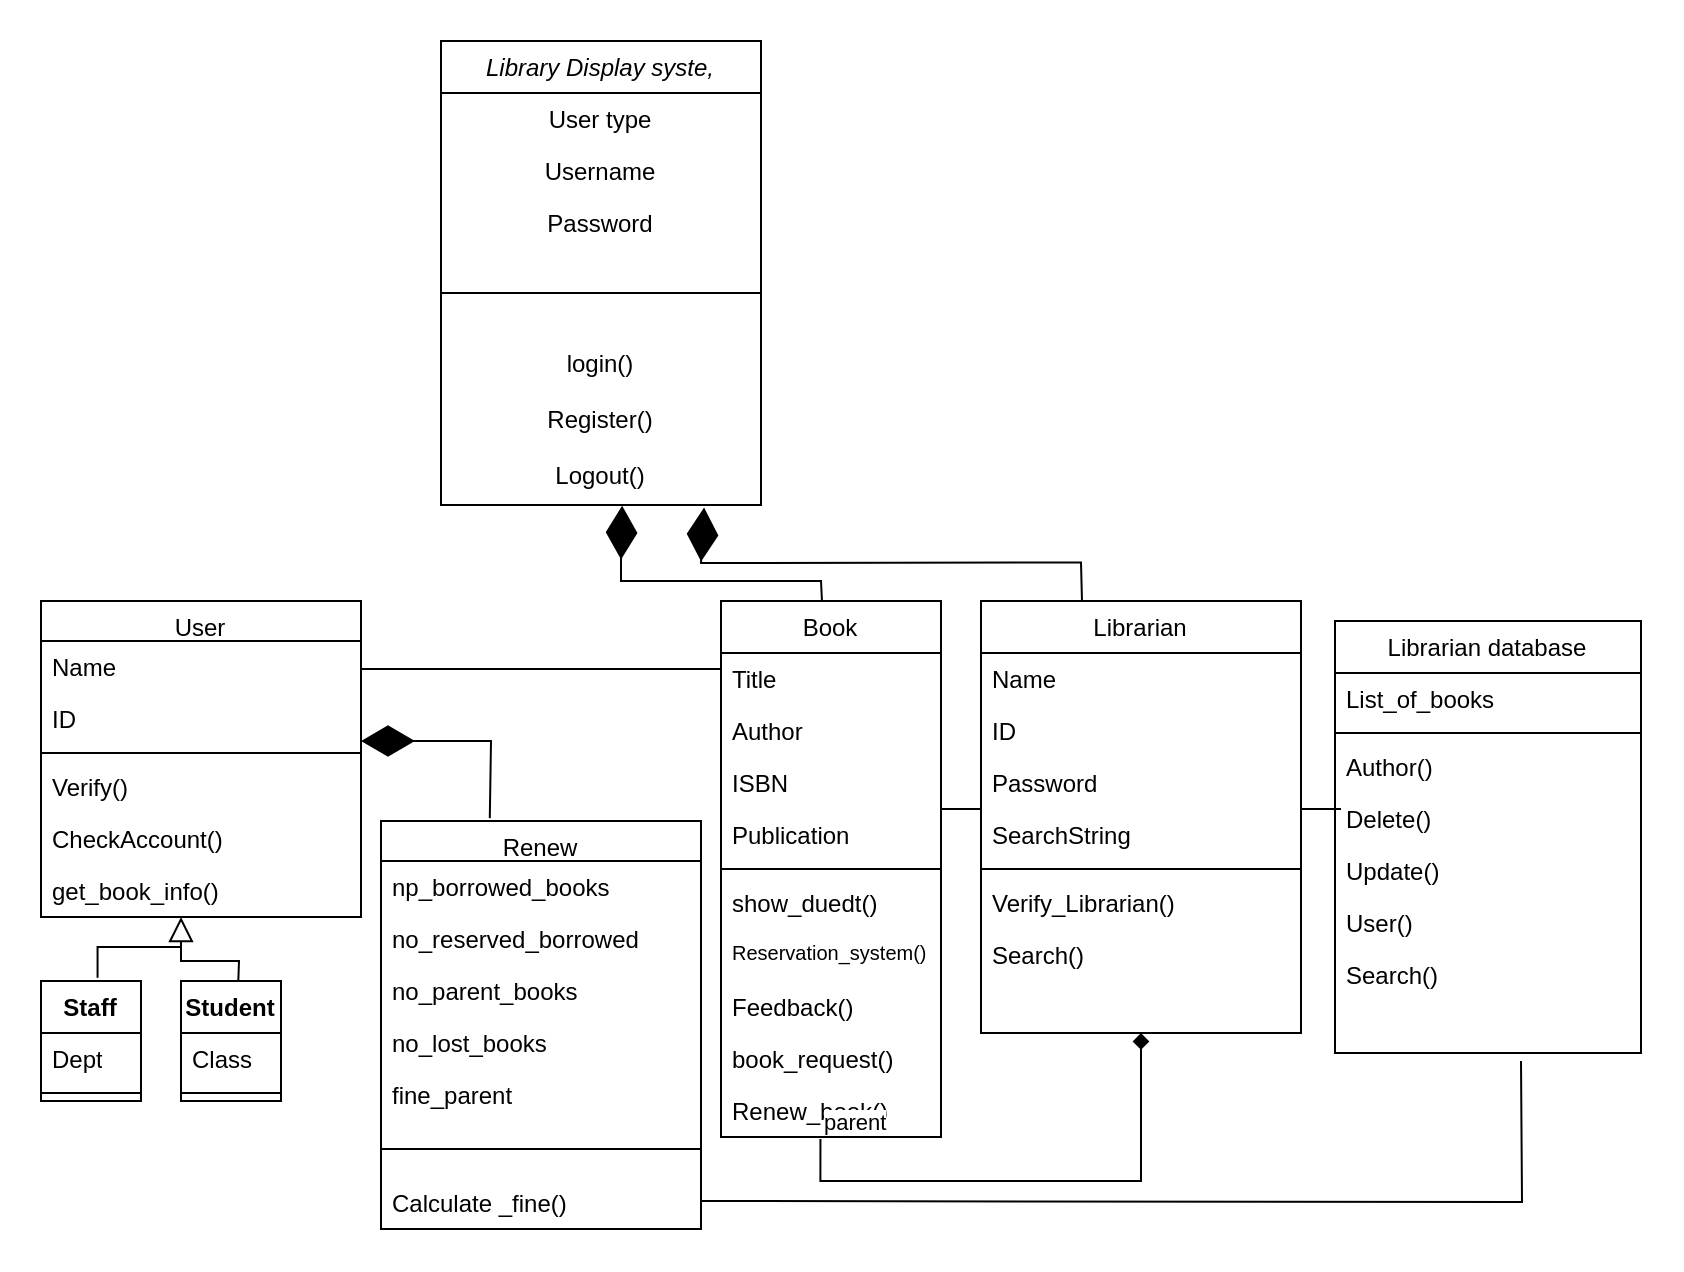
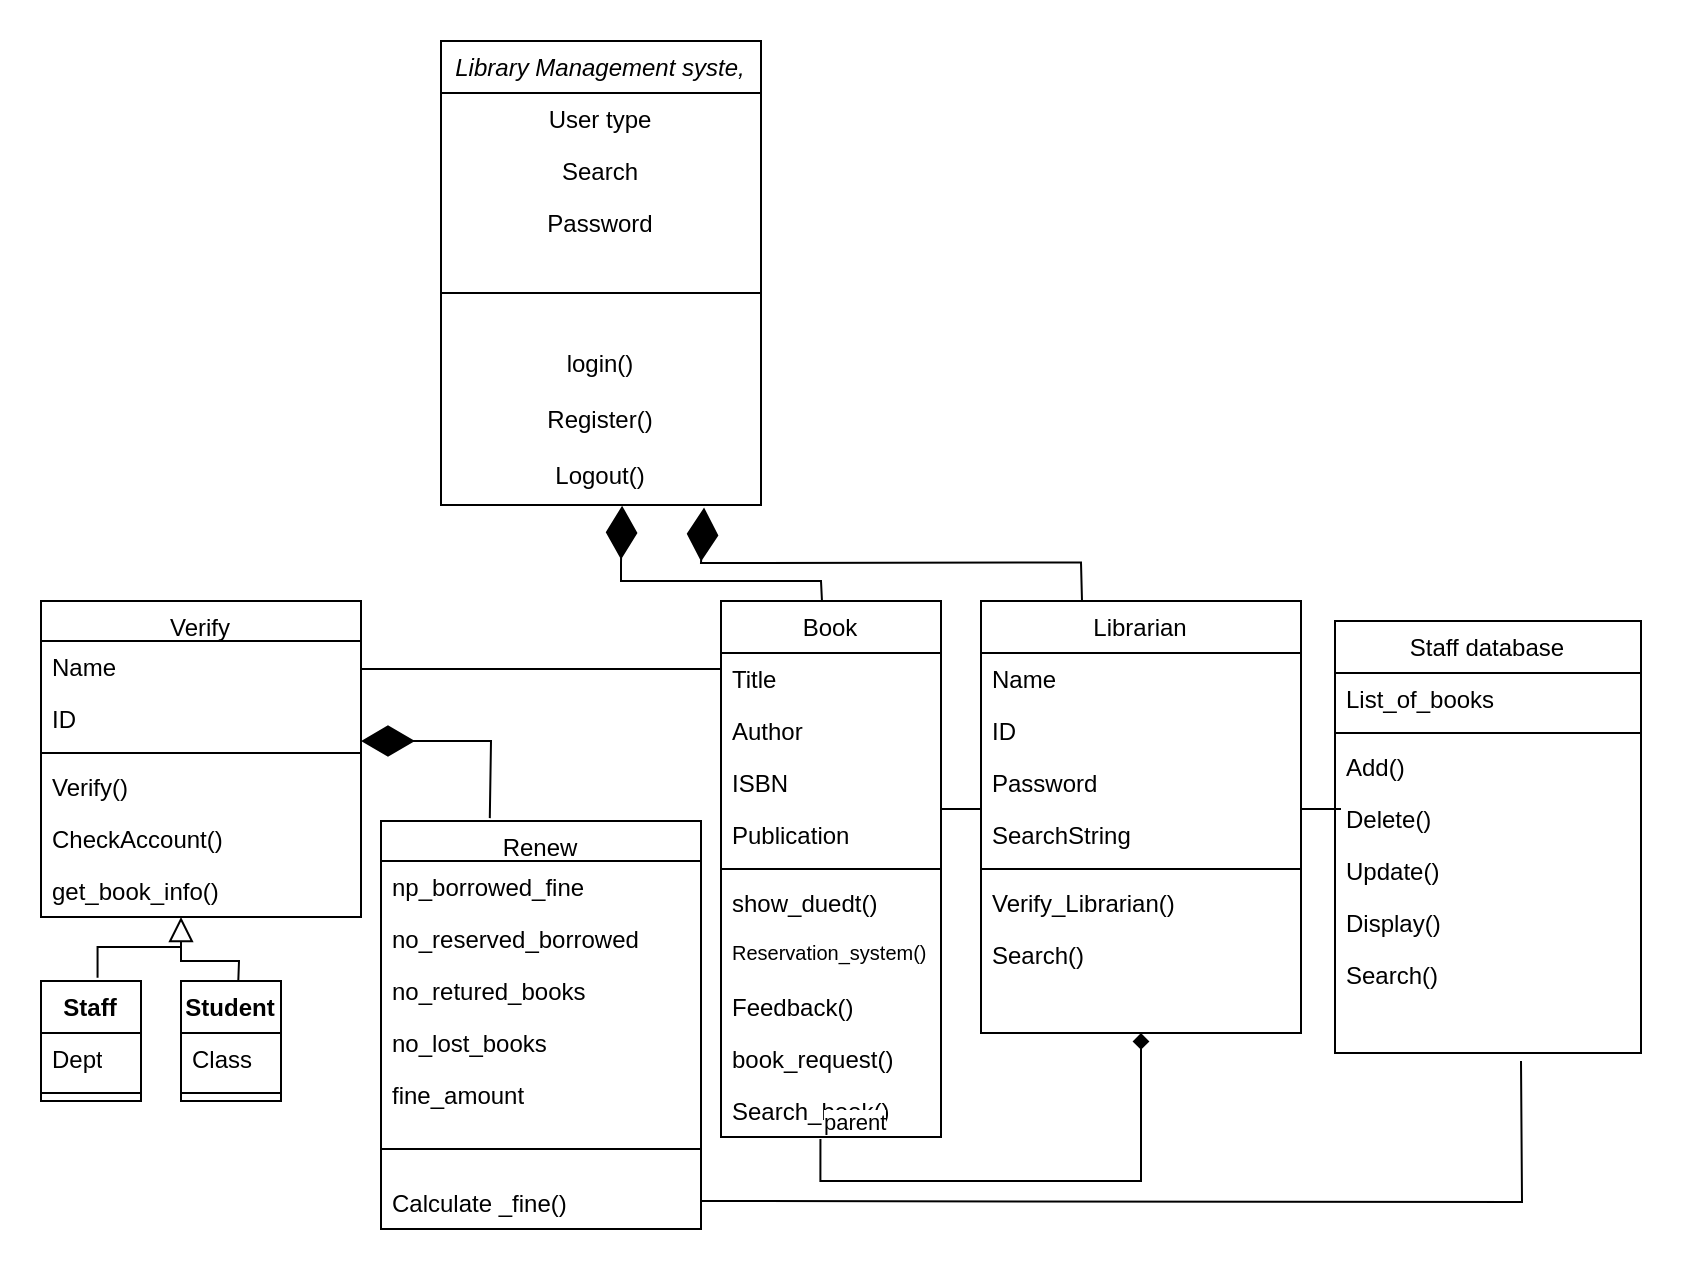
node "Library Display syste,": label "Library Display syste," -> "Library Management syste,"
node "Username": label "Username" -> "Search"
node "User": label "User" -> "Verify"
node "Librarian database": label "Librarian database" -> "Staff database"
node "Author()": label "Author()" -> "Add()"
node "np_borrowed_books": label "np_borrowed_books" -> "np_borrowed_fine"
node "User()": label "User()" -> "Display()"
node "no_parent_books": label "no_parent_books" -> "no_retured_books"
node "fine_parent": label "fine_parent" -> "fine_amount"
node "Renew_book()": label "Renew_book()" -> "Search_book()"
